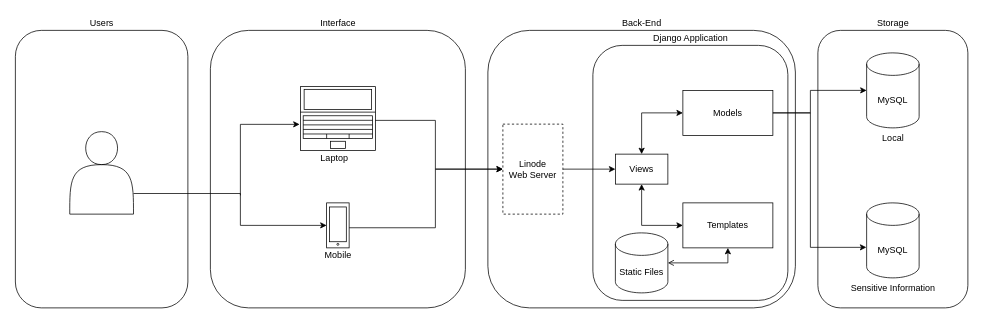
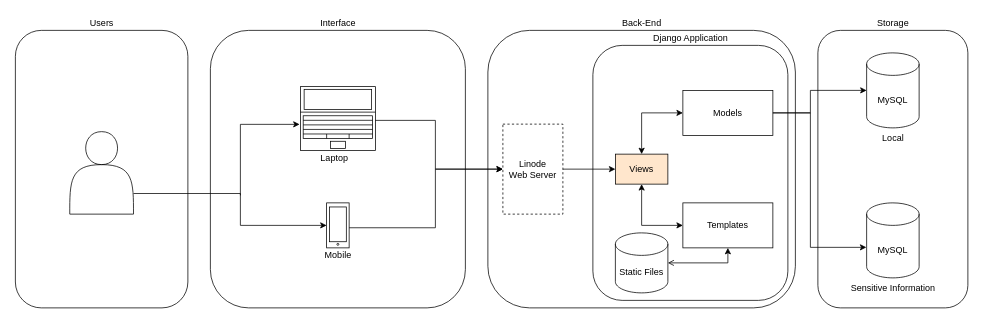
node "Views": fillcolor #ffffff -> #ffe6cc
